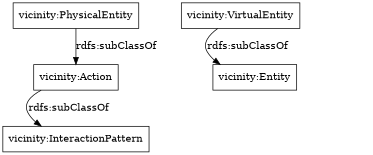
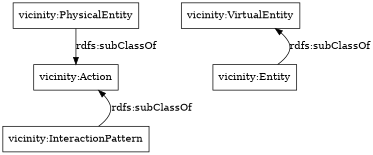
edge "vicinity:VirtualEntity" -> "vicinity:Entity": reversed
edge "vicinity:Action" -> "vicinity:InteractionPattern": reversed
